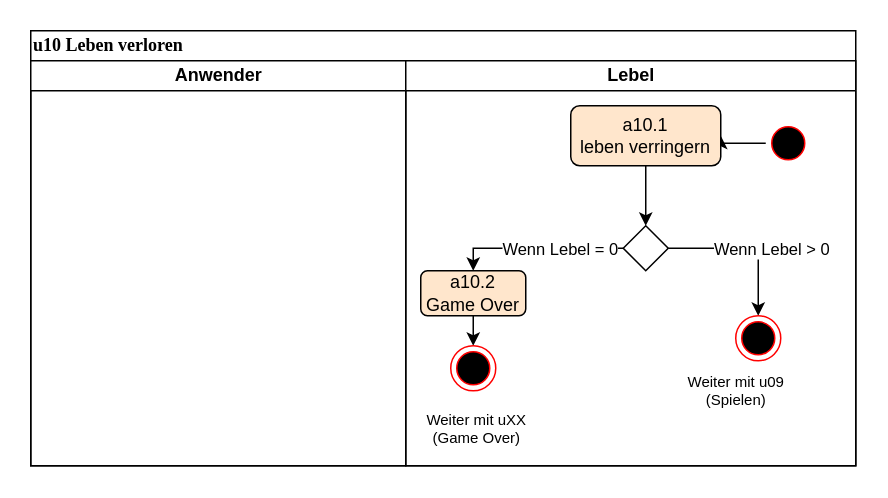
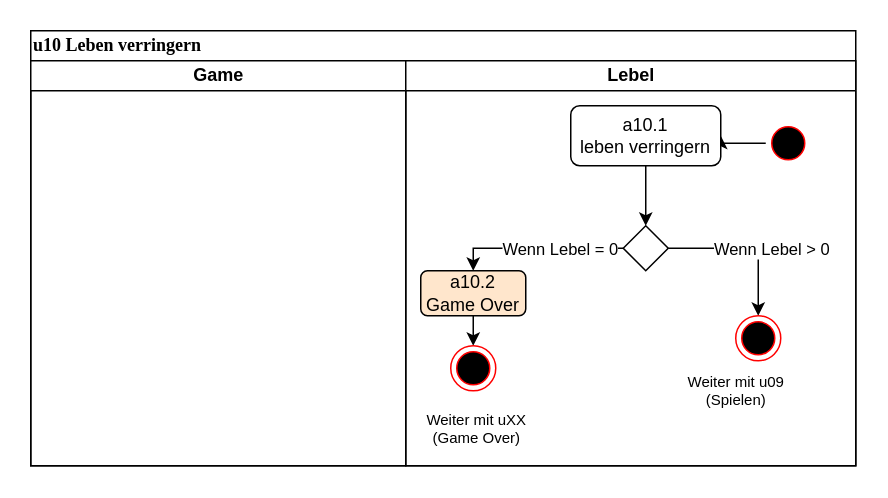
node "u10 Leben verloren": label "u10 Leben verloren" -> "u10 Leben verringern"
node "Anwender": label "Anwender" -> "Game"
node "a10.1 leben verringern": fillcolor #ffe6cc -> #ffffff
